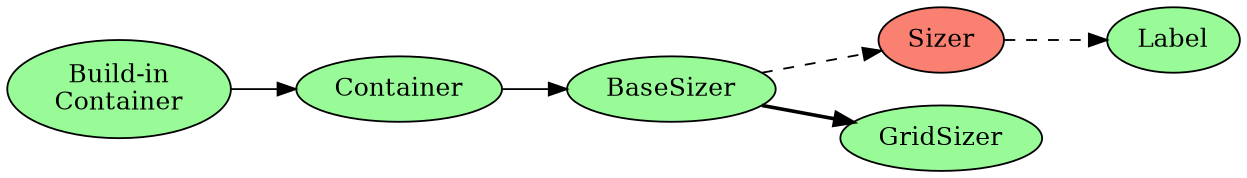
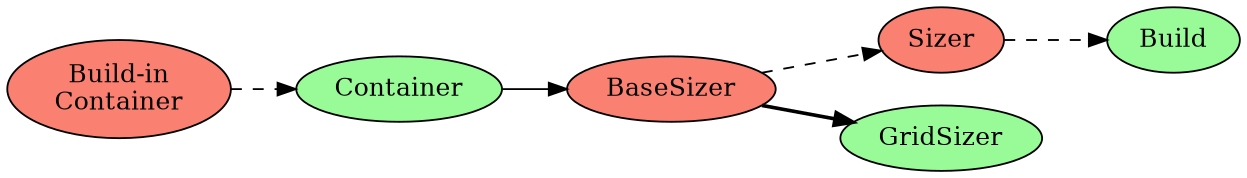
node "Label": label "Label" -> "Build"
node "Build-in Container": fillcolor palegreen -> salmon
edge "Build-in Container" -> "Container": style solid -> dashed
node "BaseSizer": fillcolor palegreen -> salmon
